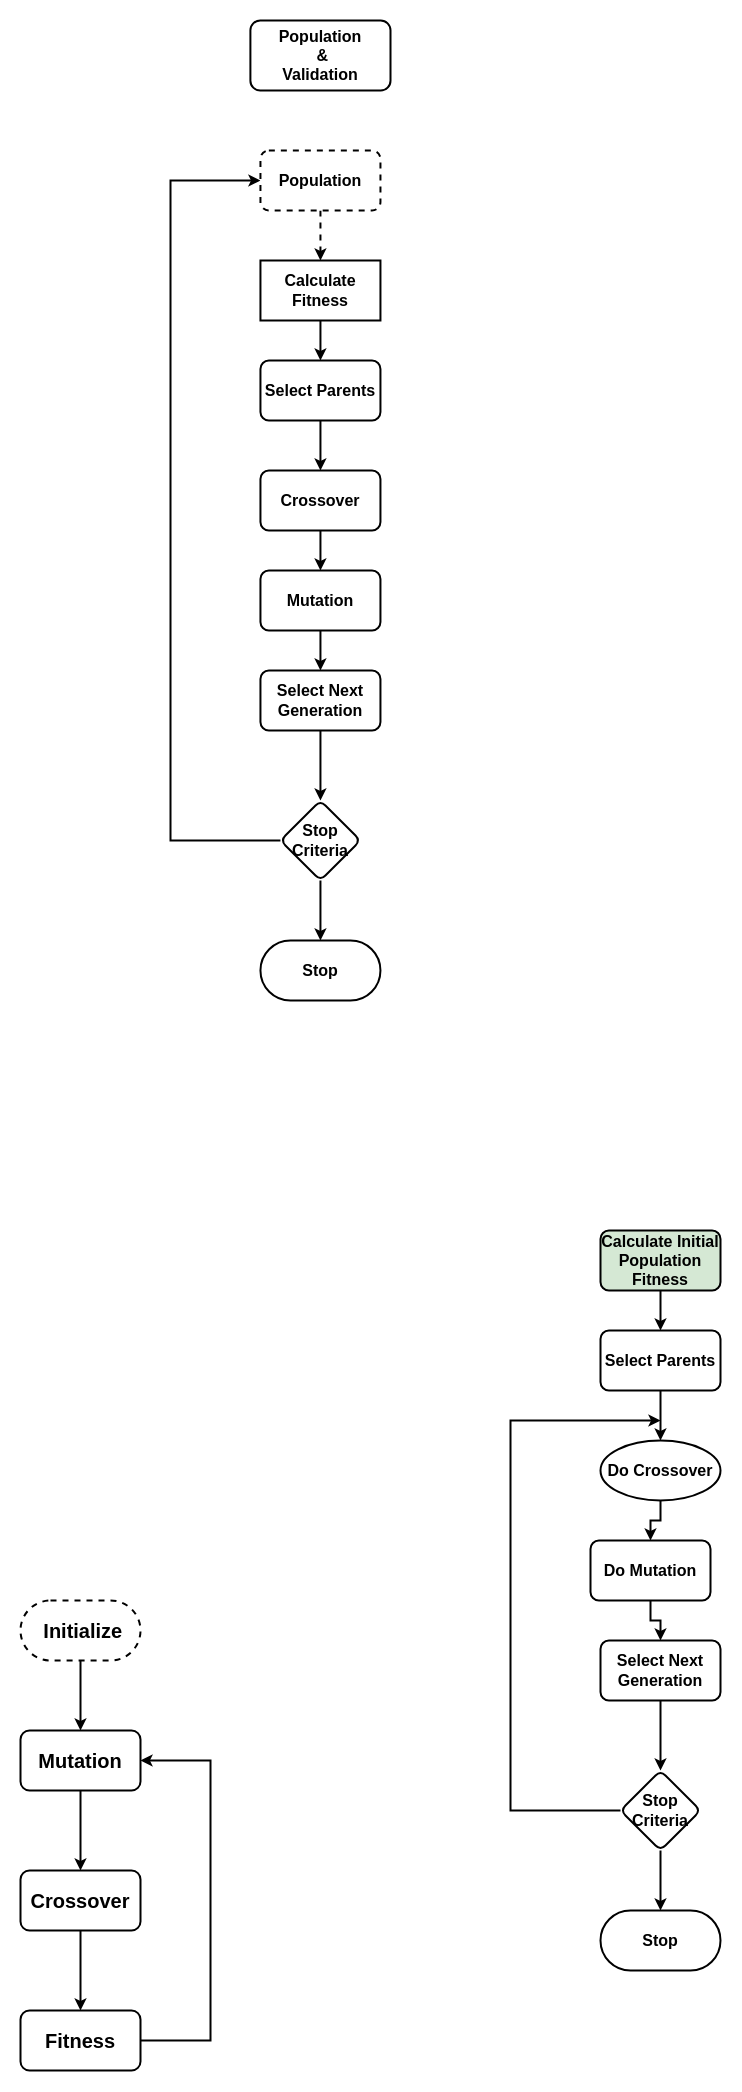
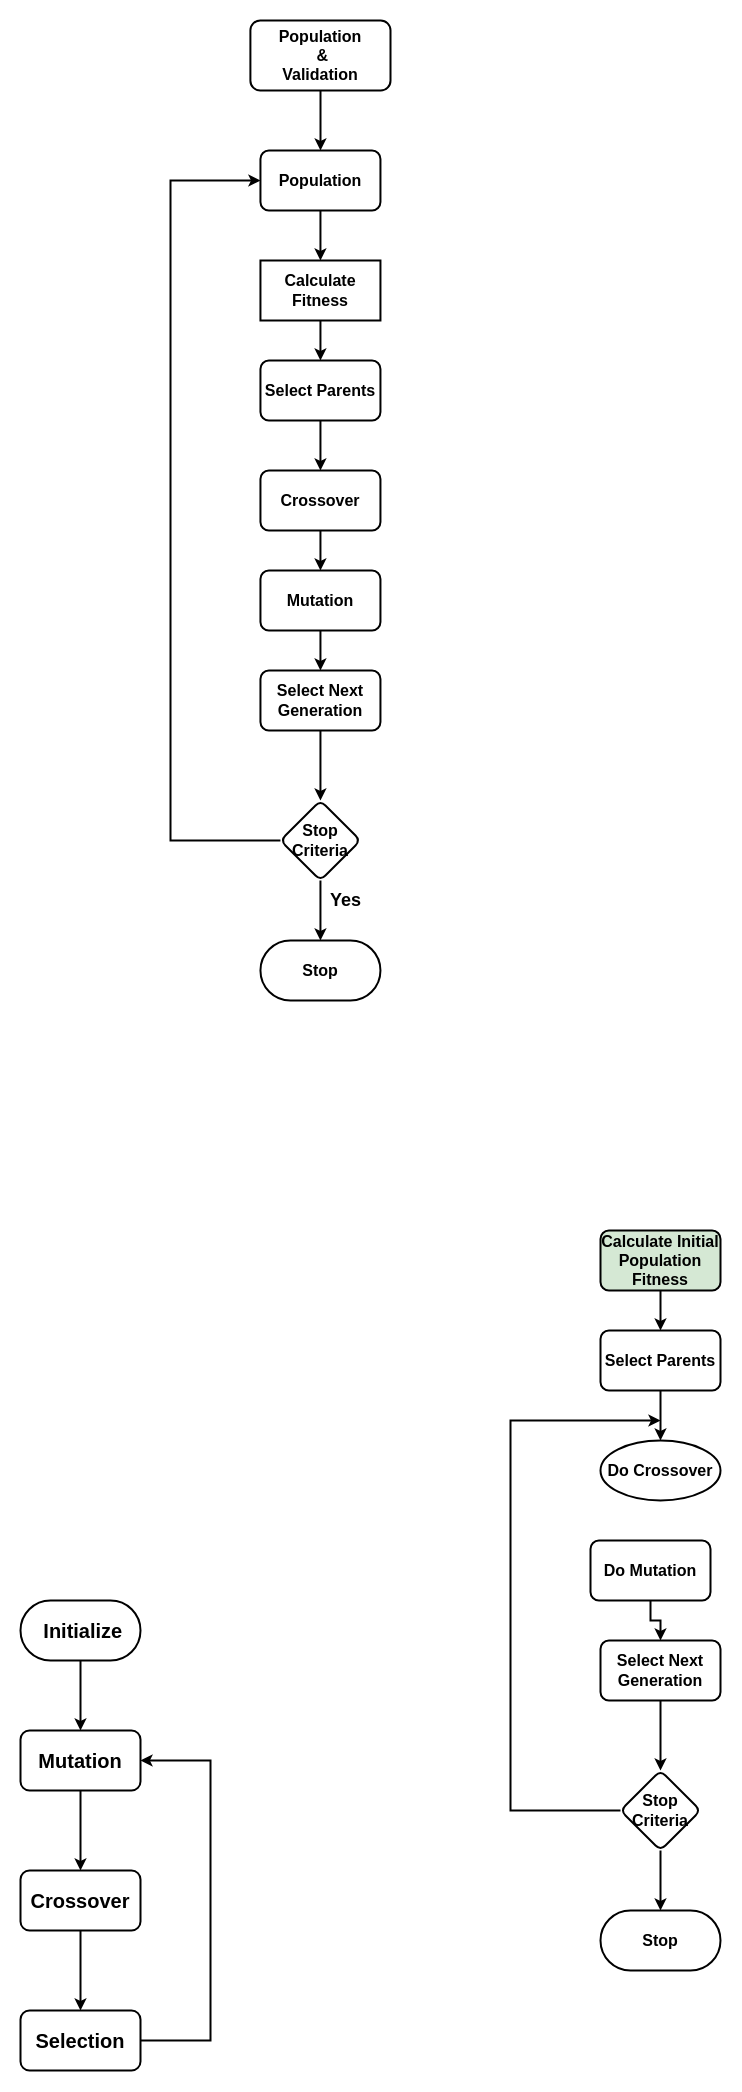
edge "Population & Validation" -> "Population": added
node "Population": style dashed -> solid
edge "Population" -> "Calculate Fitness": style dashed -> solid
node "Yes": added
edge "Do Crossover" -> "Do Mutation": removed
node "Initialize": style dashed -> solid
node "Fitness": label "Fitness" -> "Selection"
